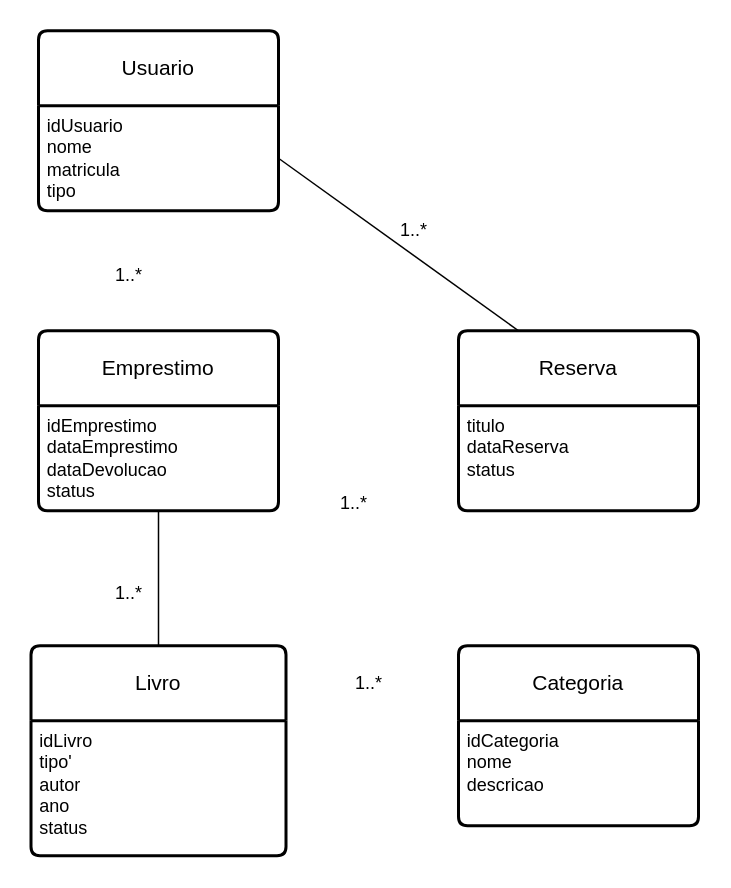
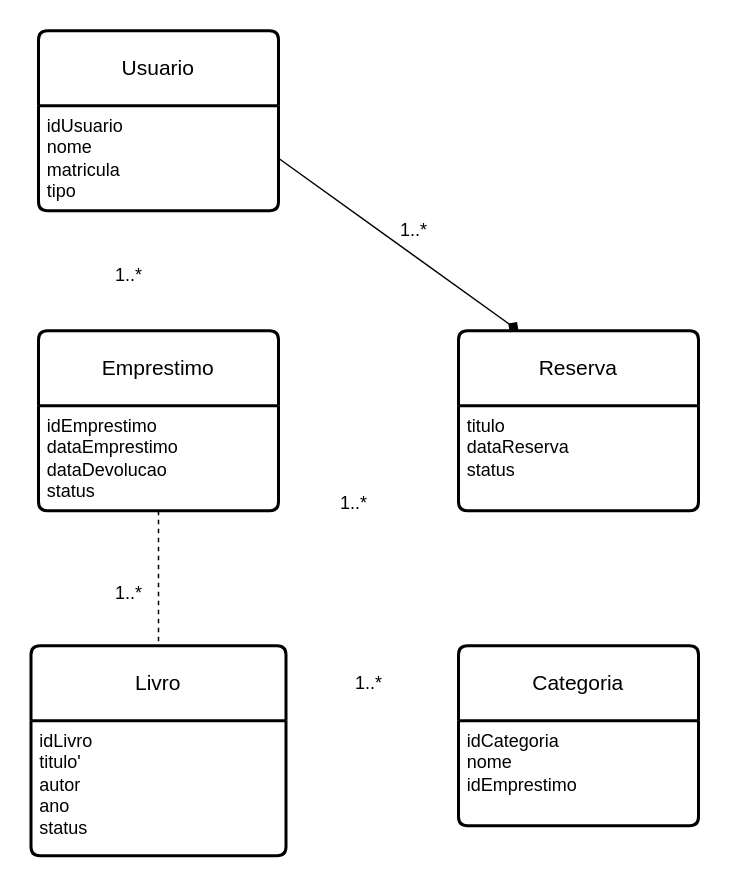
edge "idUsuario nome matricula tipo" -- "Reserva": arrowhead none -> diamond
edge "idEmprestimo dataEmprestimo dataDevolucao status" -- "Livro": style solid -> dashed
node "idCategoria nome descricao": label "idCategoria nome descricao" -> "idCategoria nome idEmprestimo"
node "idLivro tipo' autor ano status": label "idLivro tipo' autor ano status" -> "idLivro titulo' autor ano status"
